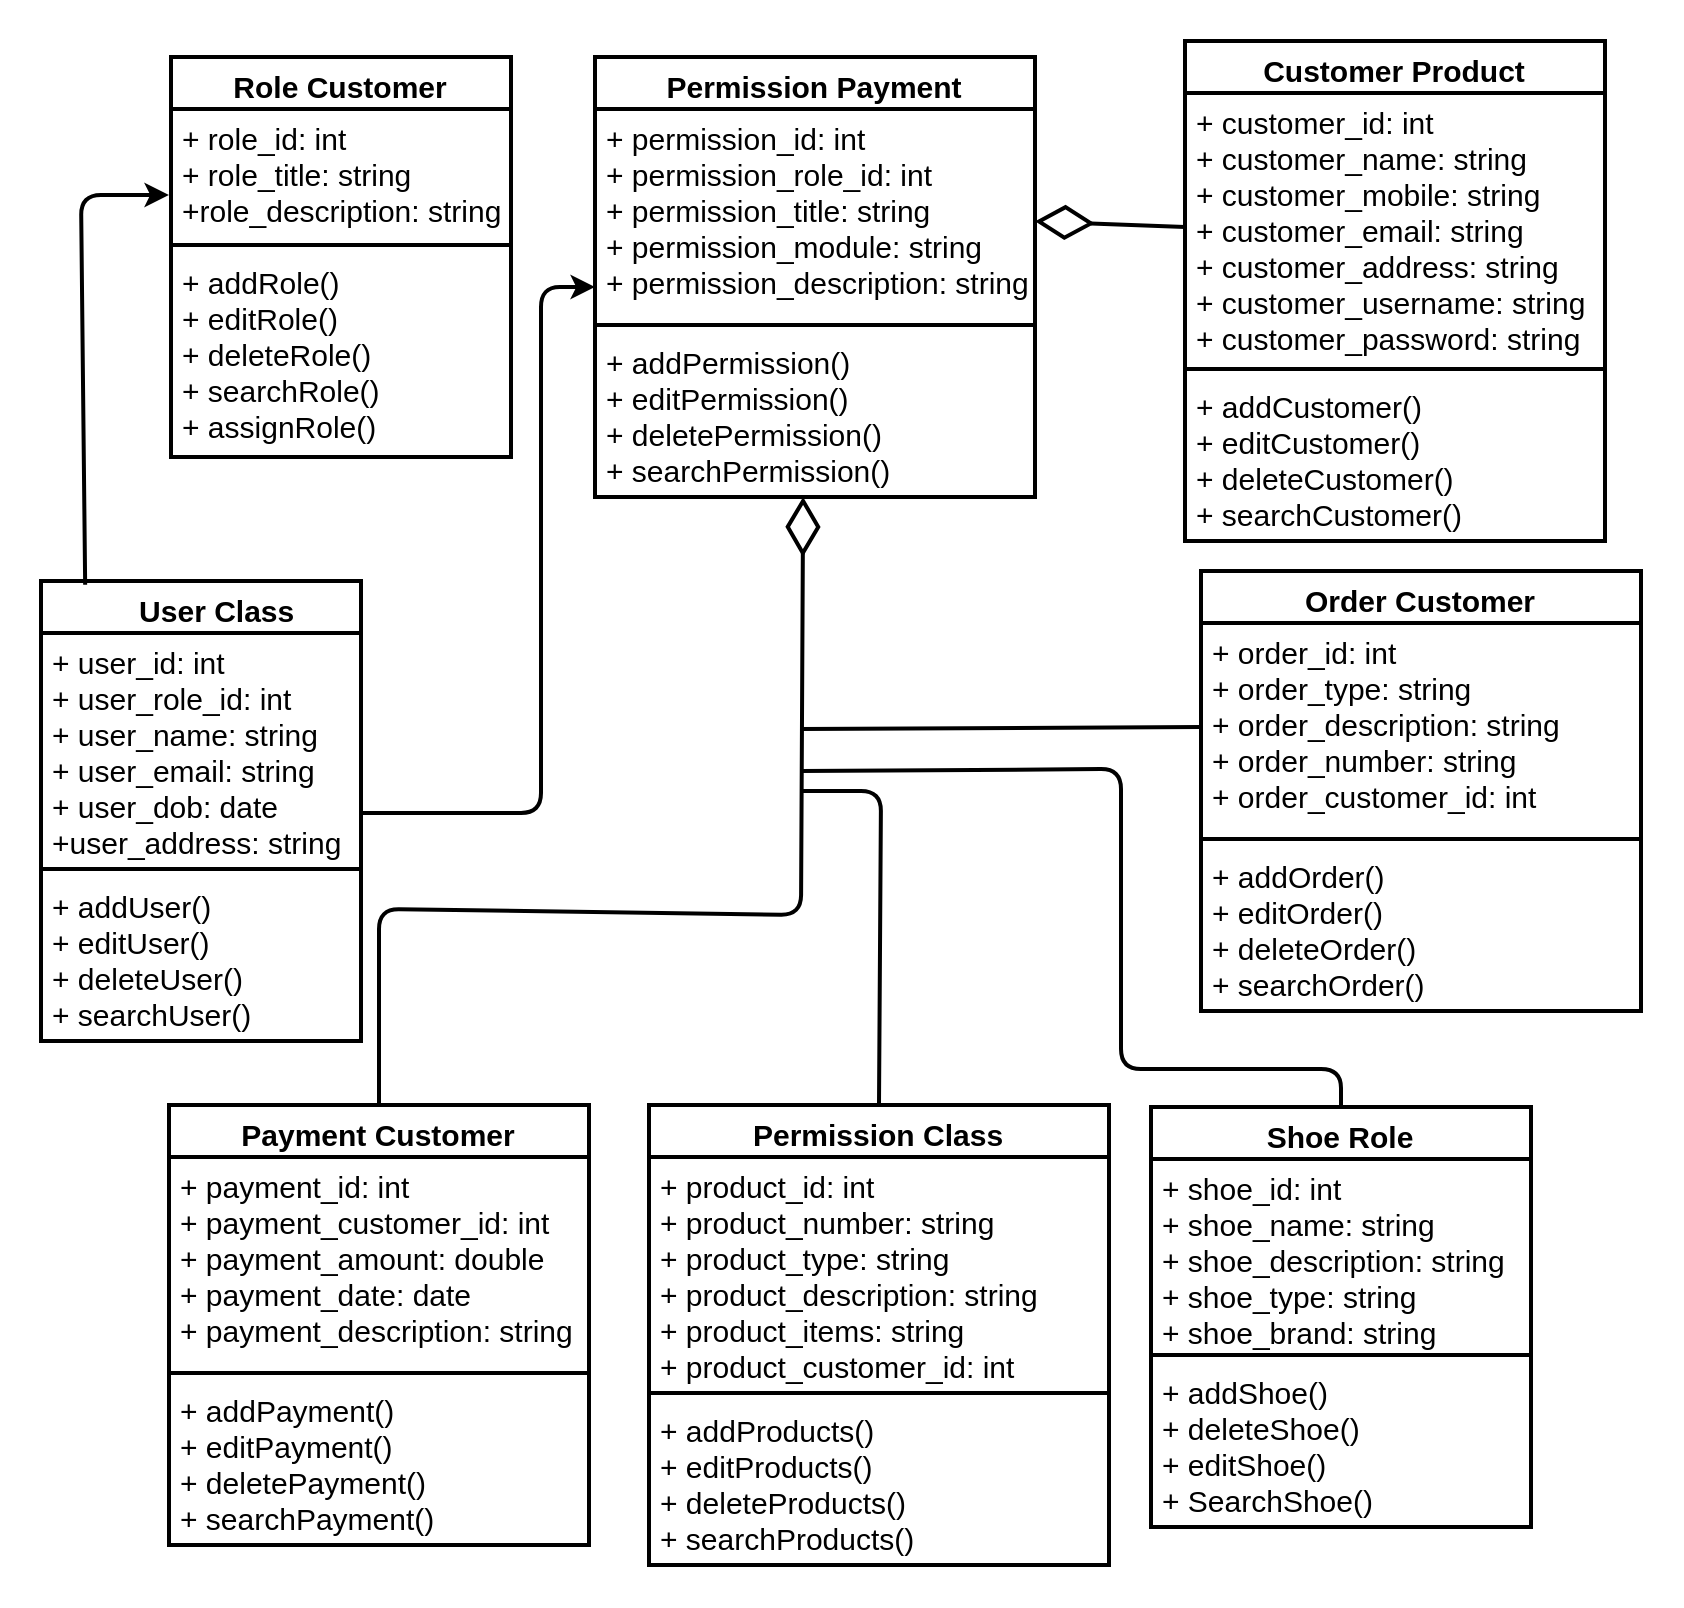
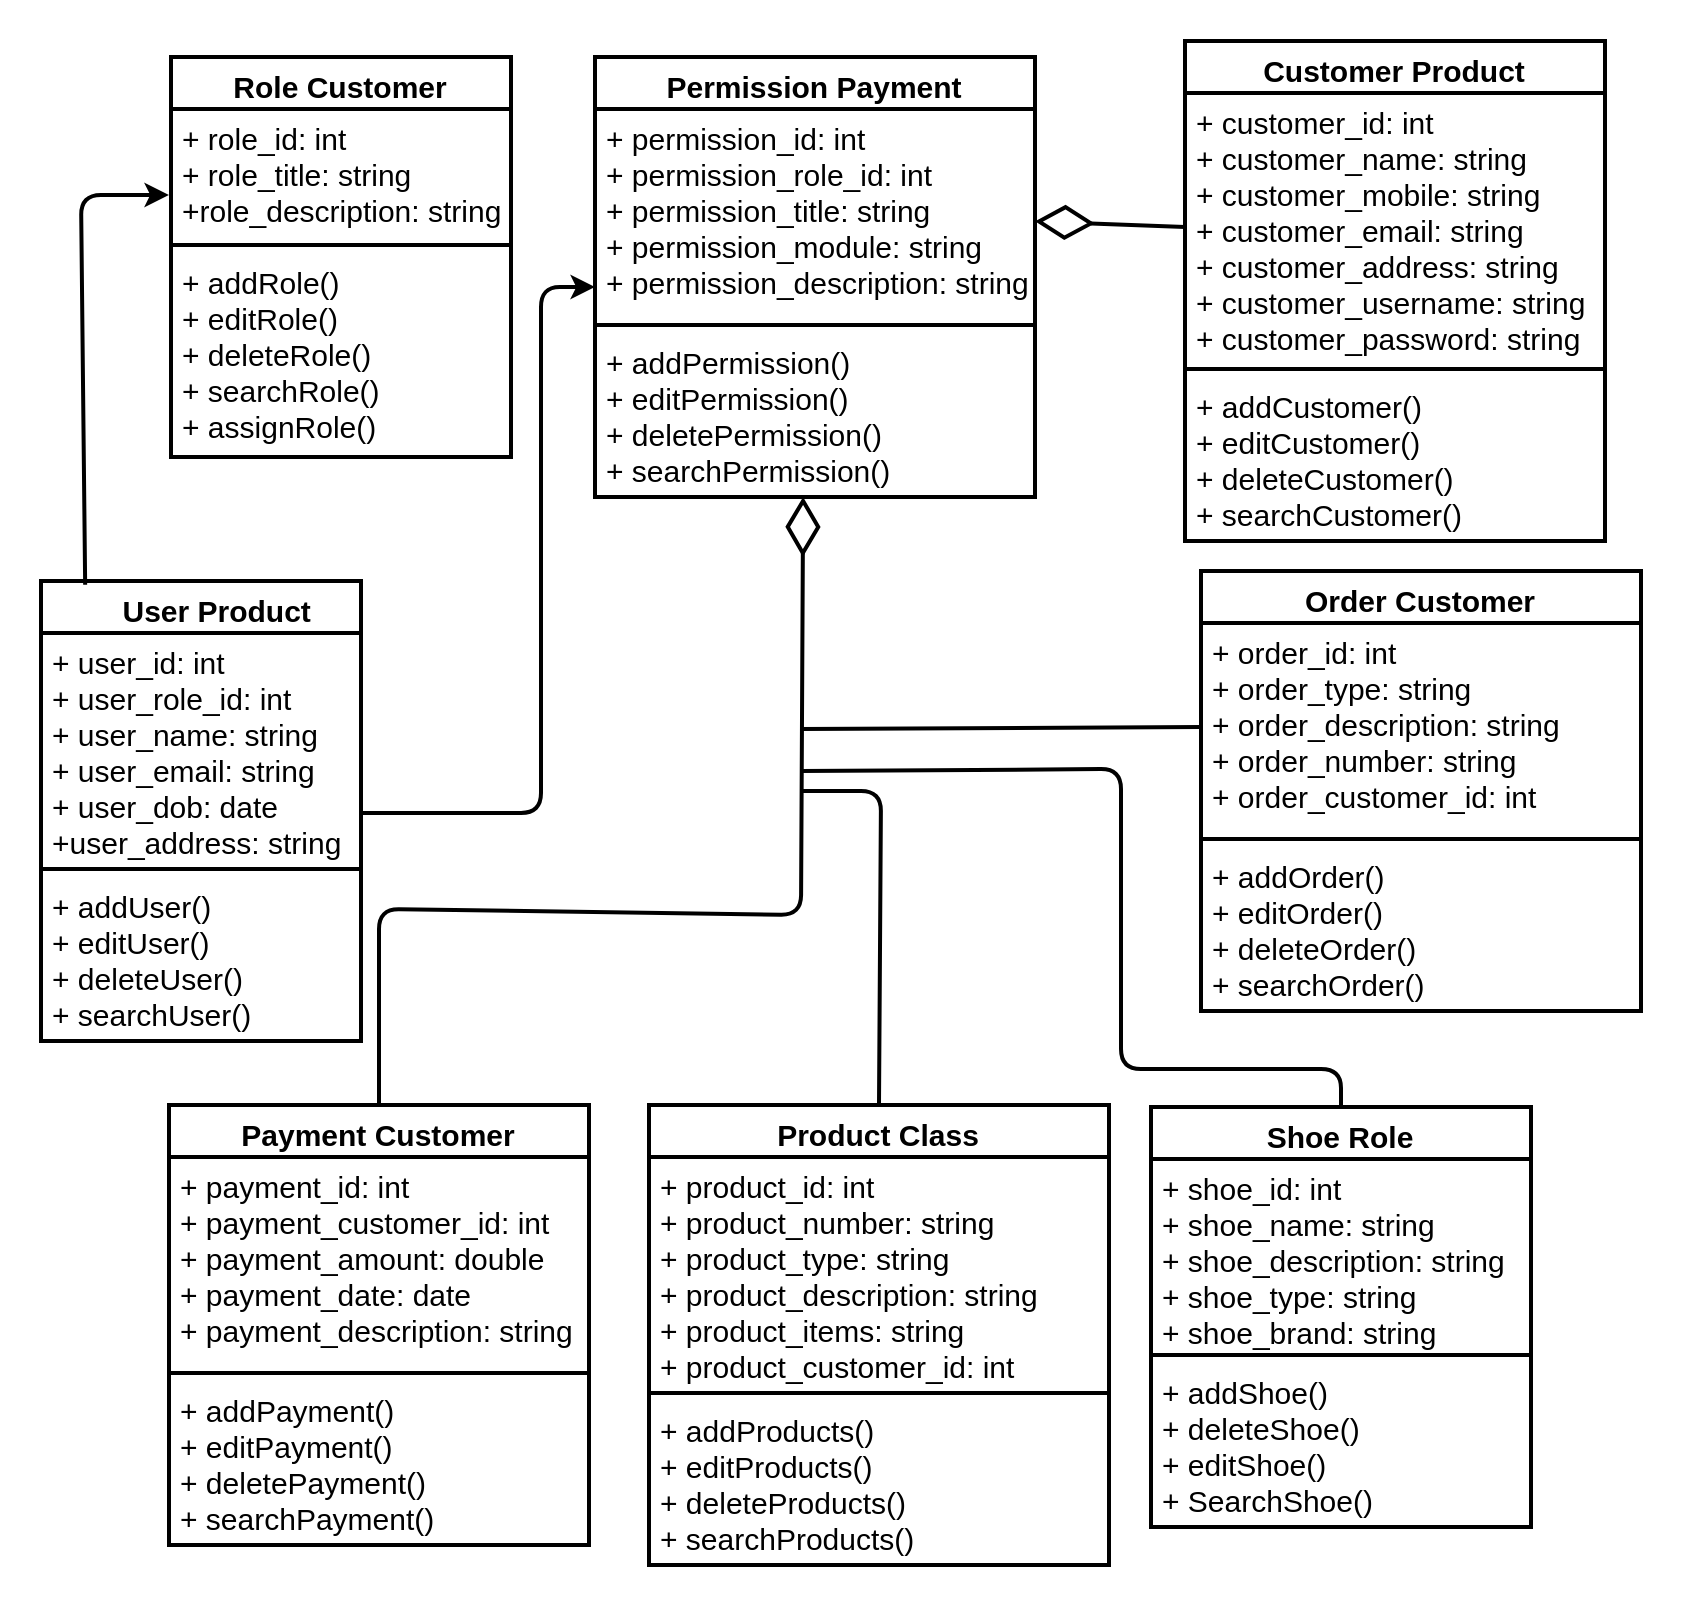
node "User Class": label "User Class" -> "User Product"
node "Permission Class": label "Permission Class" -> "Product Class"
